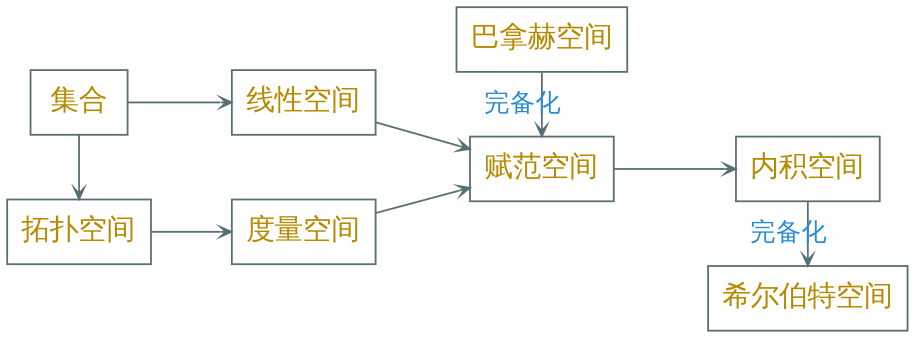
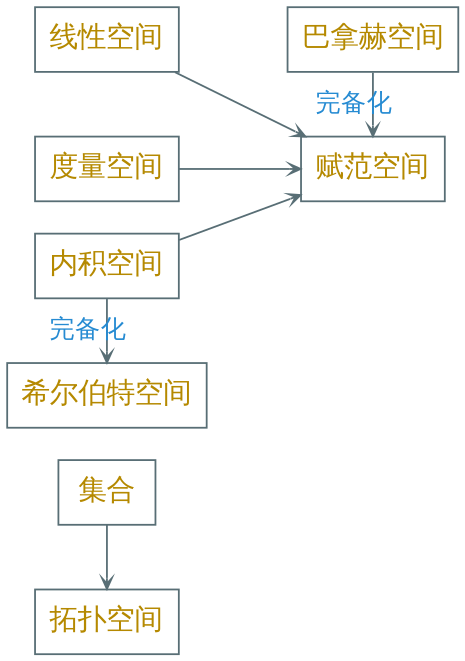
edge "集合" -> "线性空间": removed
edge "赋范空间" -> "内积空间": reversed
edge "拓扑空间" -> "度量空间": removed
